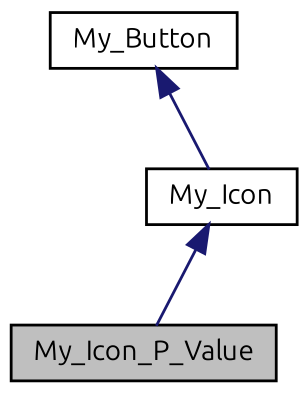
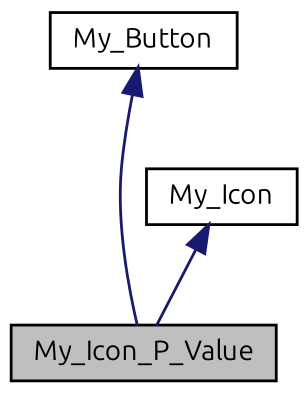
edge "My_Icon" -> "My_Button": now "My_Icon_P_Value" -> "My_Button"
